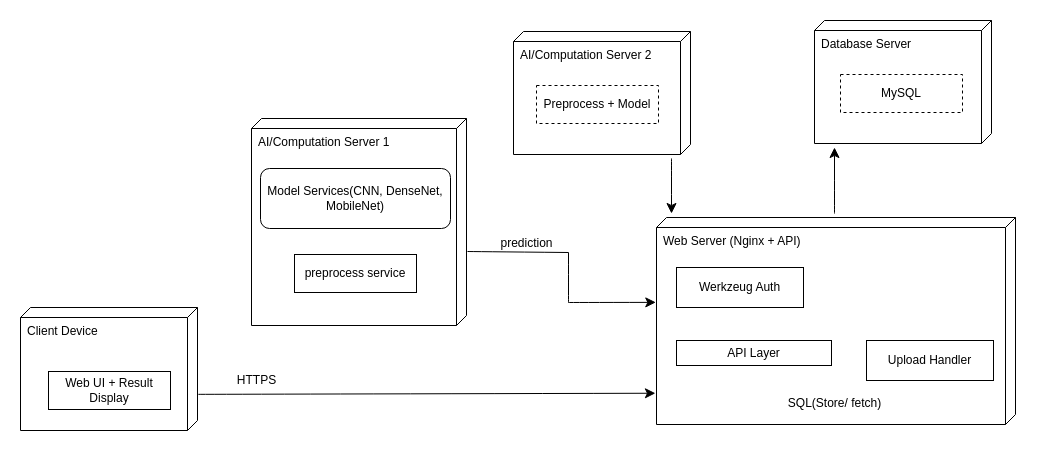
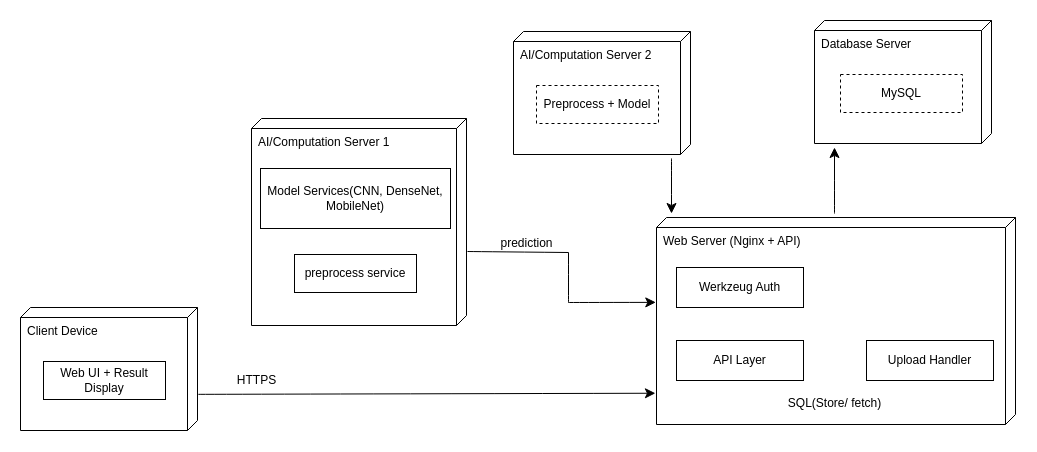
node "Model Services(CNN, DenseNet, MobileNet)": shape rounded rectangle -> rectangle
node "API Layer": size 155x25 -> 127x40
node "Web UI + Result Display": moved (110, 391) -> (105, 381)
